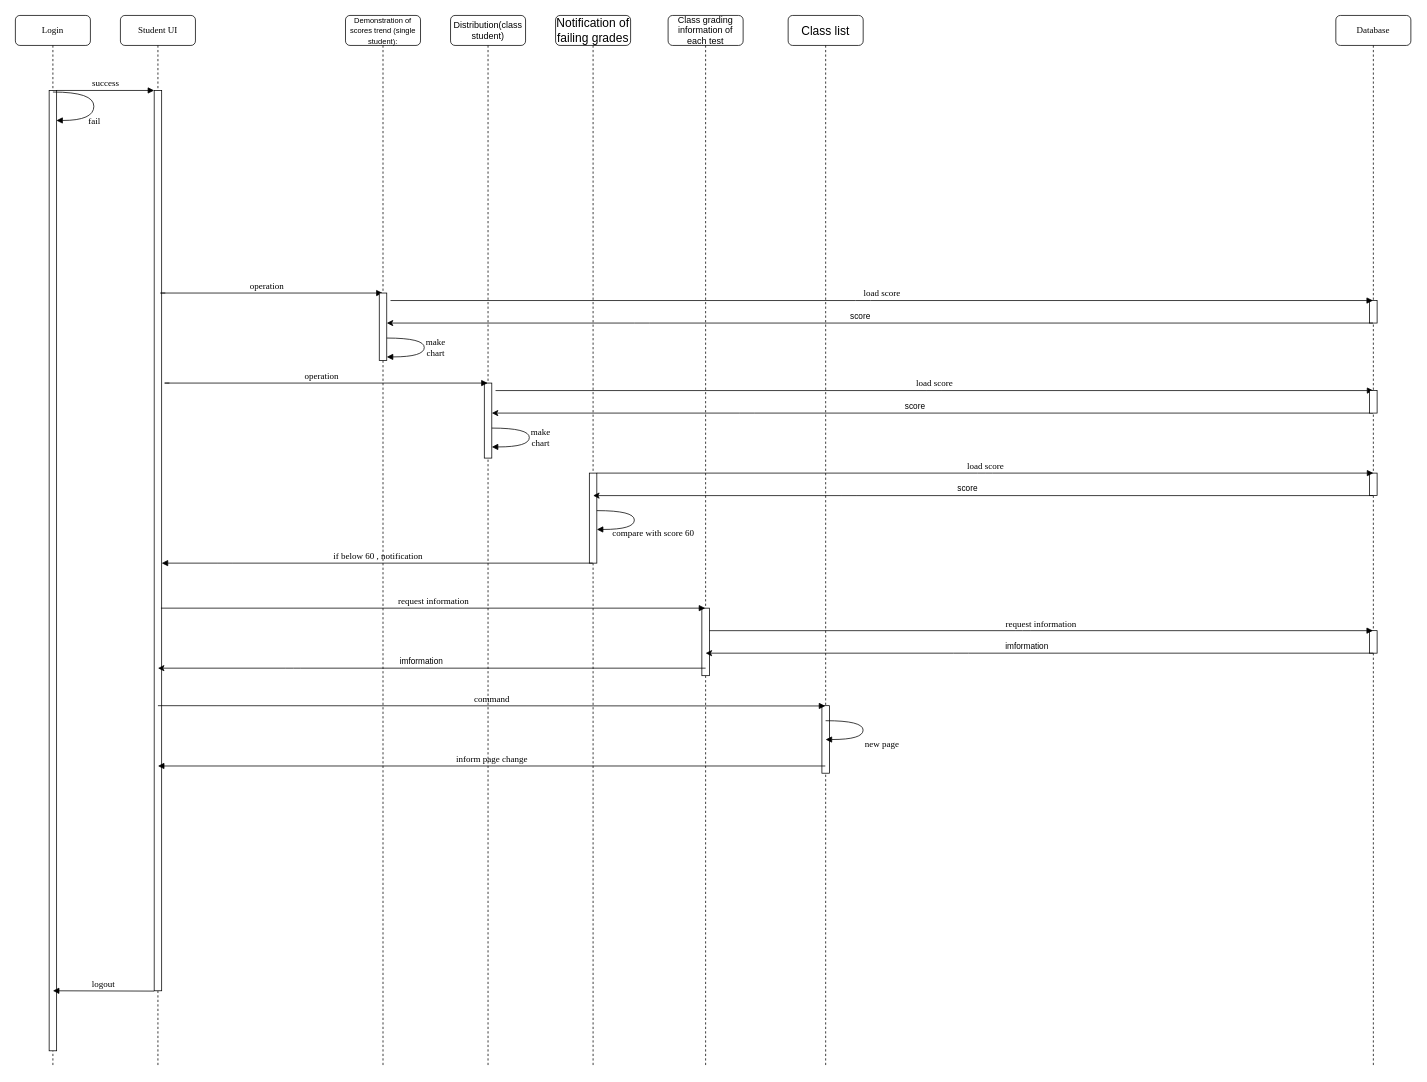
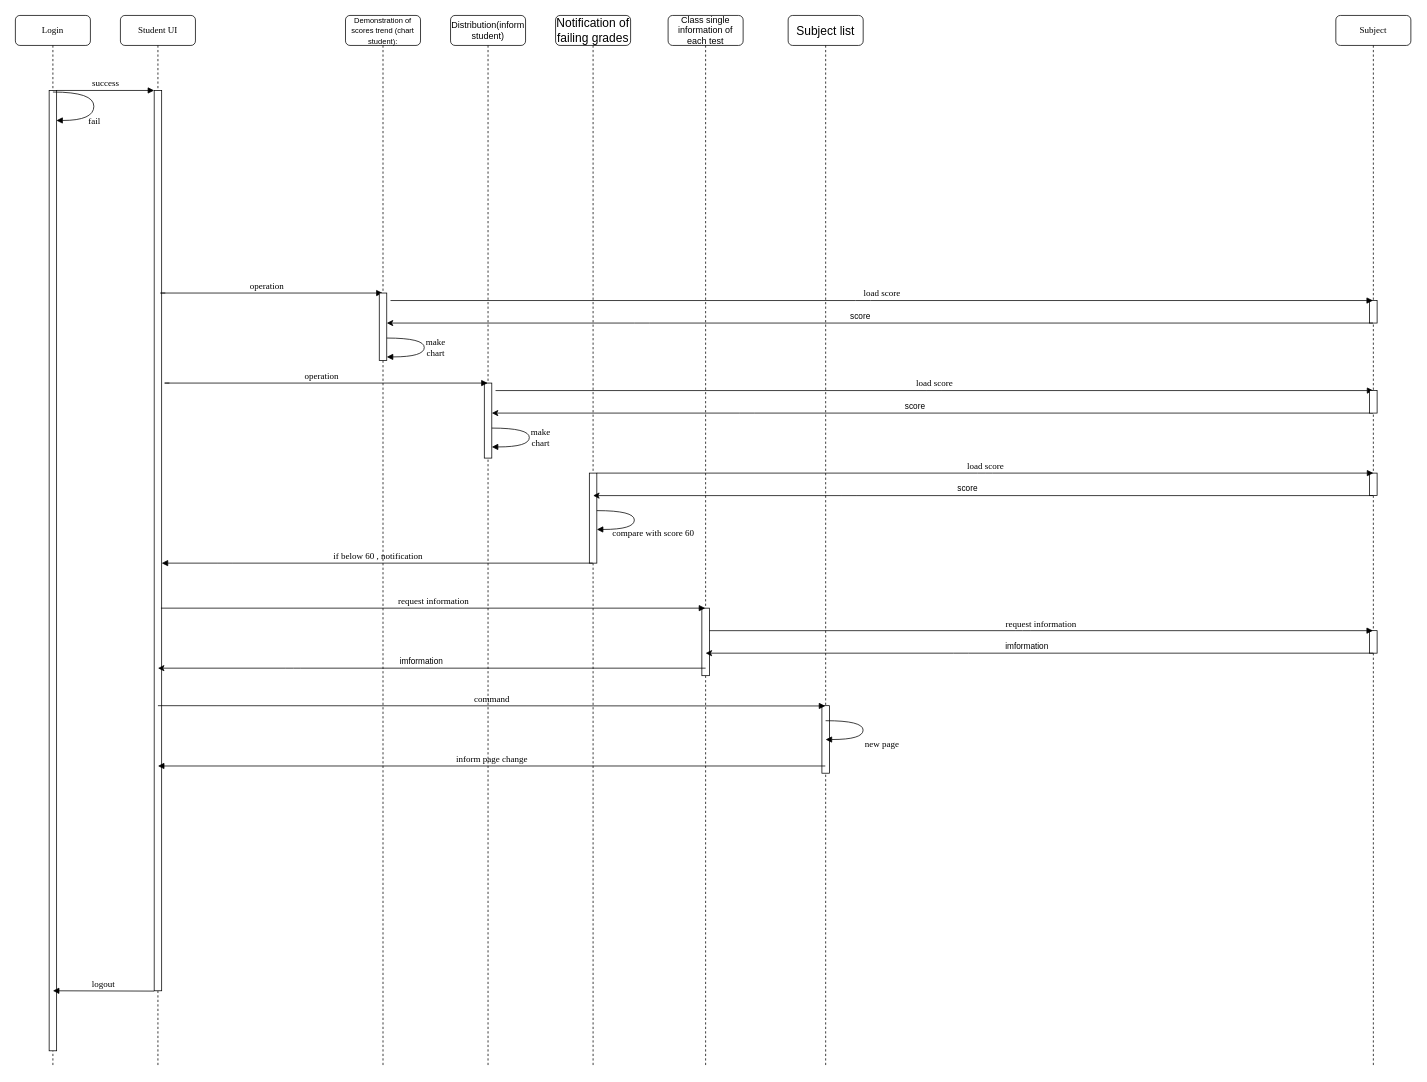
node "Demonstration of scores trend (single student):": label "Demonstration of scores trend (single student):" -> "Demonstration of scores trend (chart student):"
node "Distribution(class student)": label "Distribution(class student)" -> "Distribution(inform student)"
node "Class grading information of each test": label "Class grading information of each test" -> "Class single information of each test"
node "Class list": label "Class list" -> "Subject list"
node "Database": label "Database" -> "Subject"
